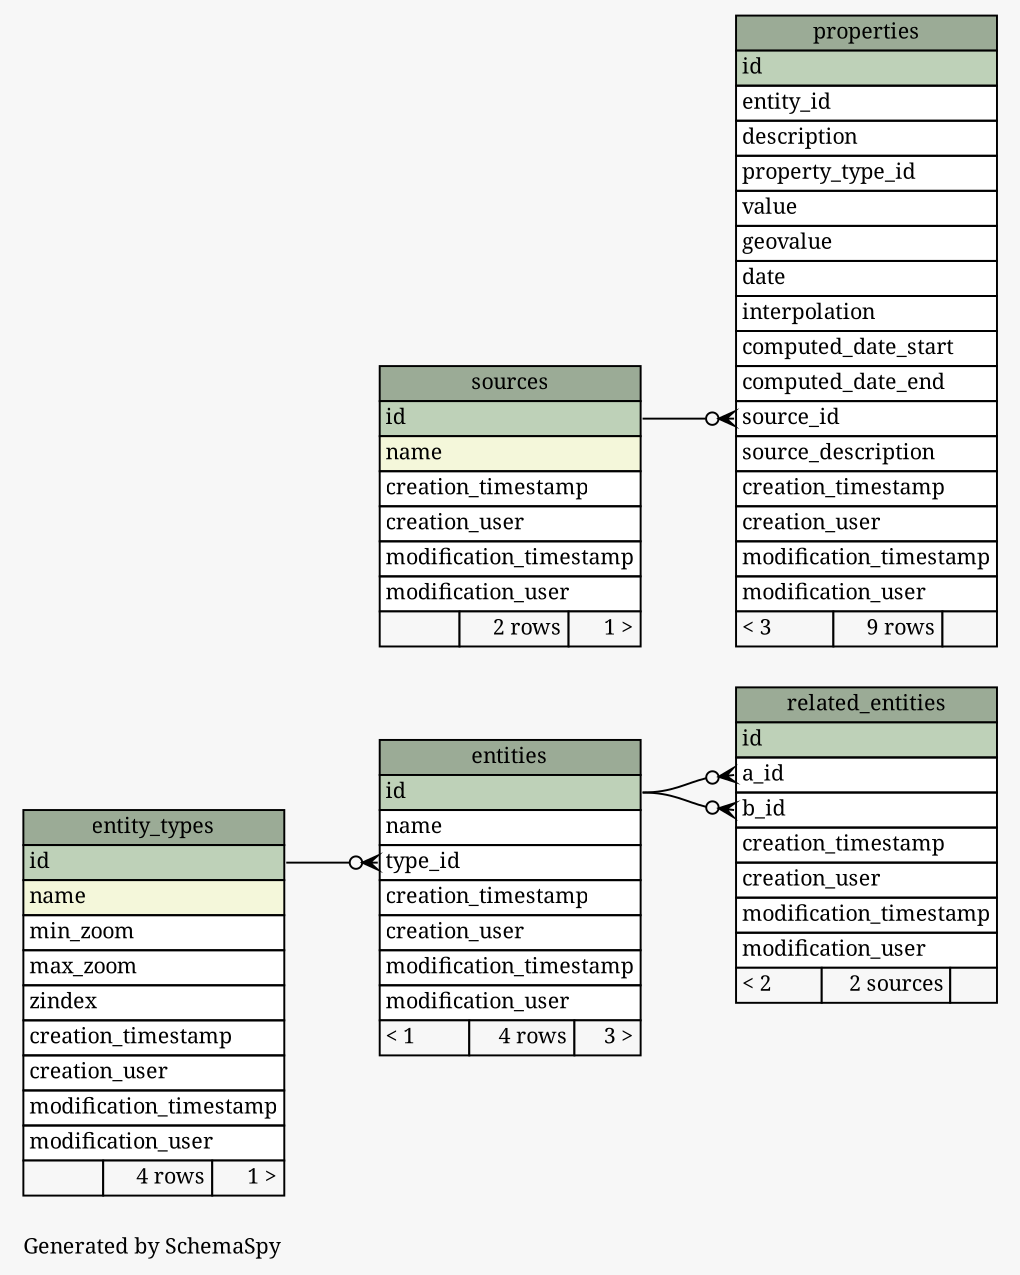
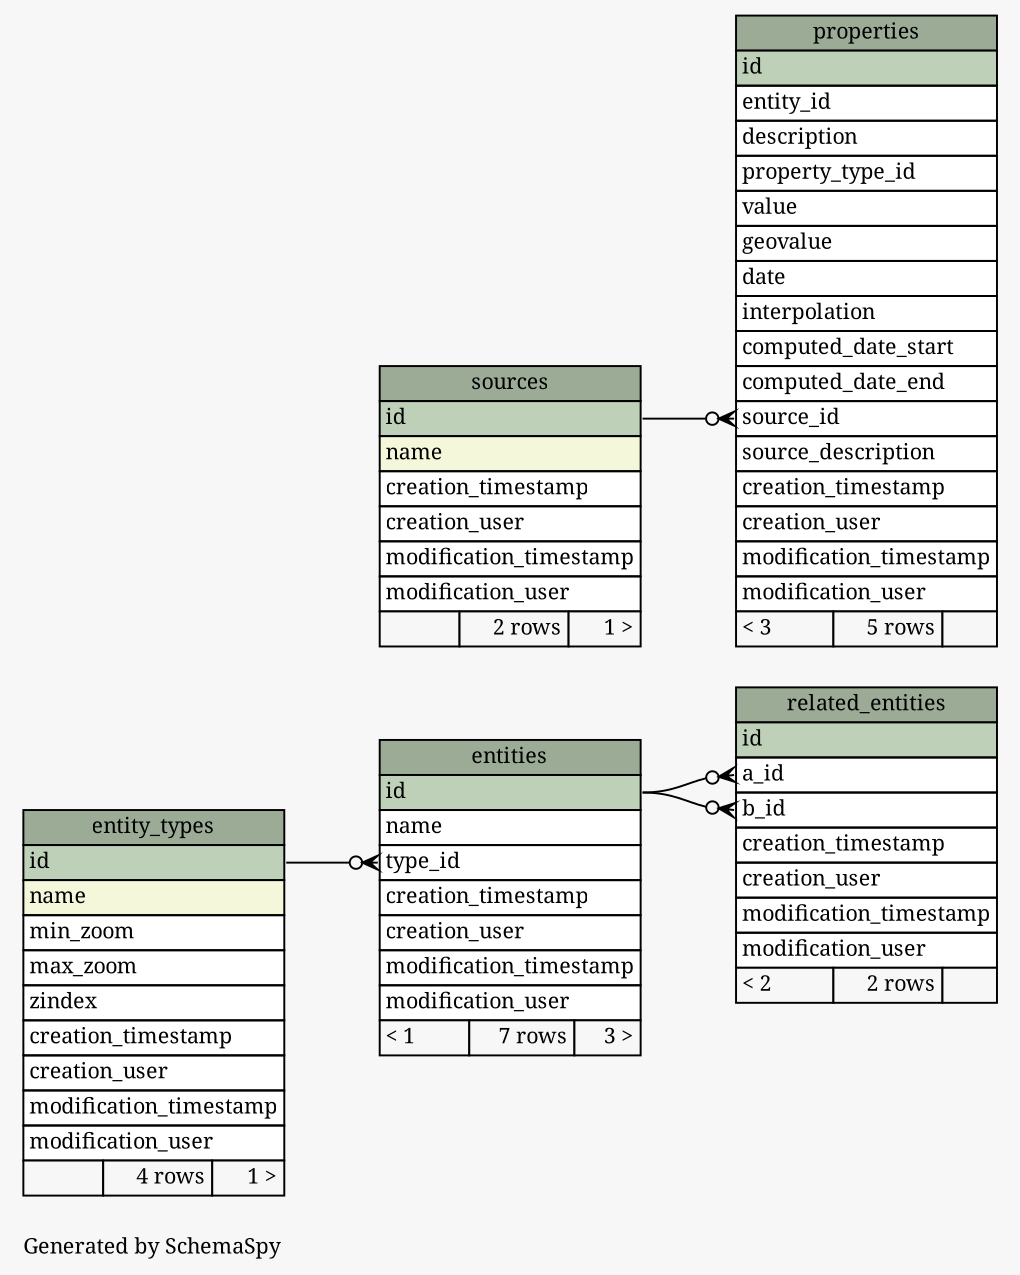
node "properties": text "9 rows" -> "5 rows"
node "related_entities": text "2 sources" -> "2 rows"
node "entities": text "4 rows" -> "7 rows"
